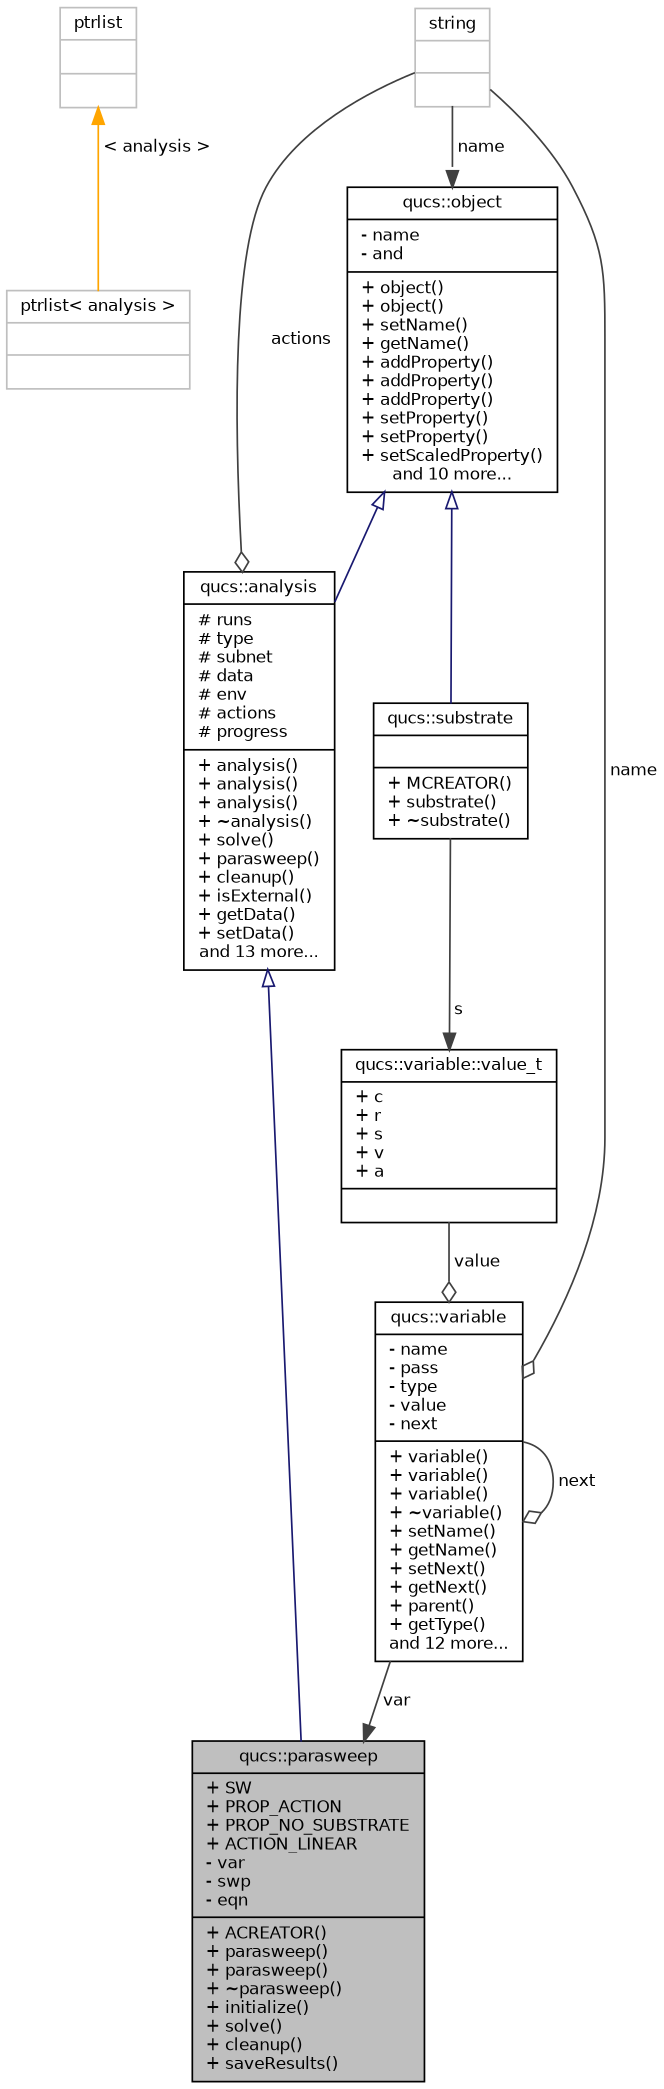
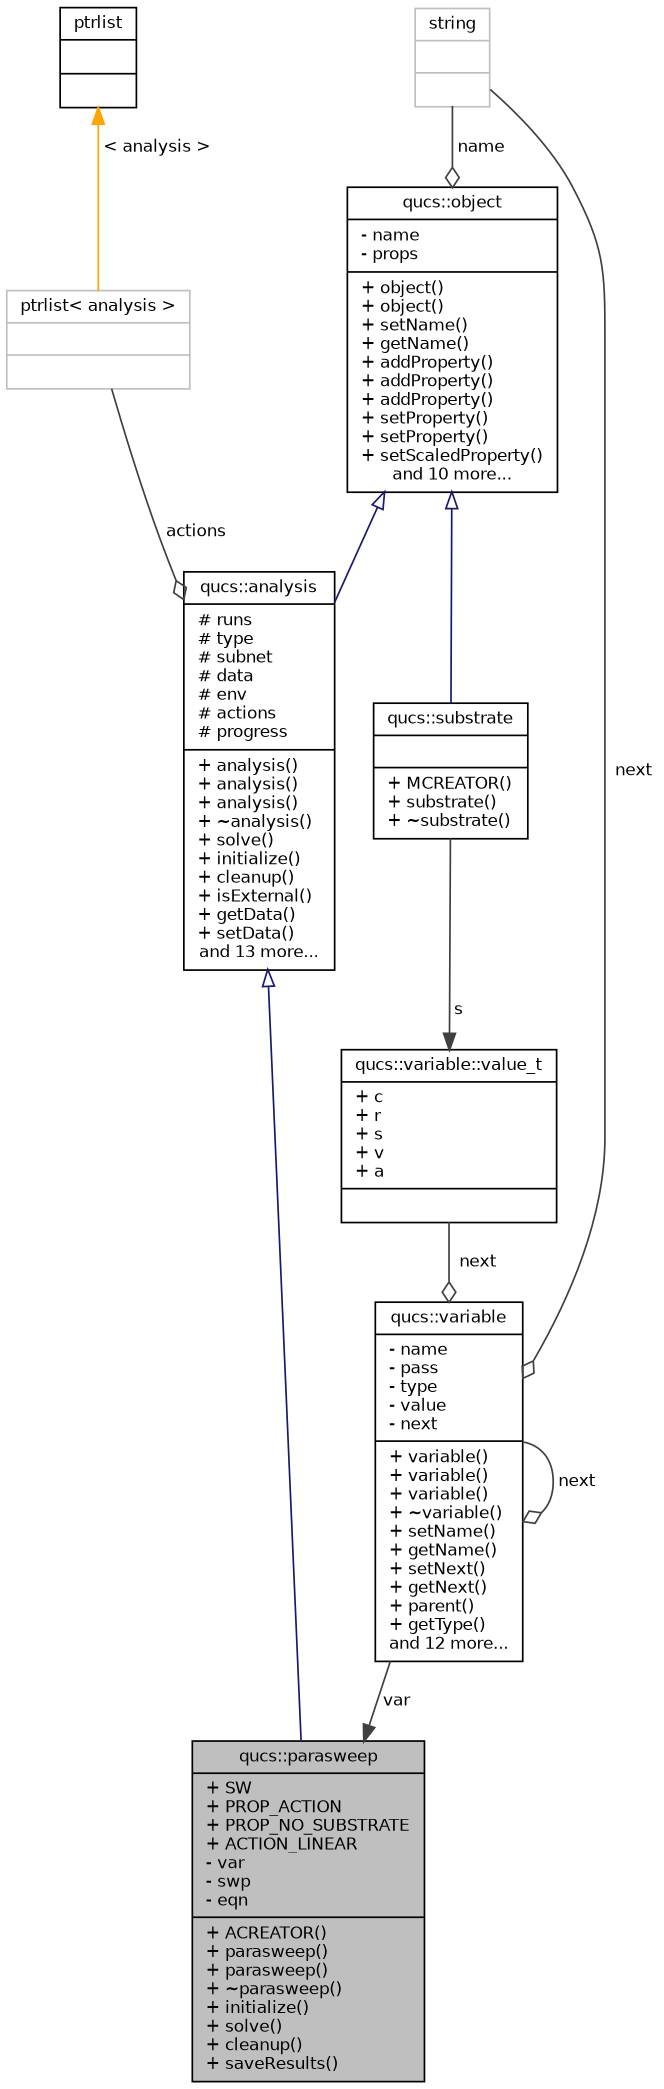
node "ptrlist": color grey75 -> black
edge "string" -> "qucs::object": arrowhead normal -> odiamond
node "qucs::object": text "- and" -> "- props"
edge "string" -> "qucs::analysis": now "ptrlist< analysis >" -> "qucs::analysis"
edge "string" -> "qucs::variable": label " name" -> " next"
node "qucs::analysis": text "+ parasweep()" -> "+ initialize()"
edge "qucs::variable::value_t" -> "qucs::variable": label " value" -> " next"
